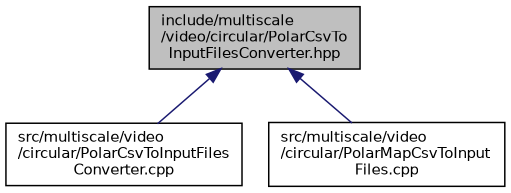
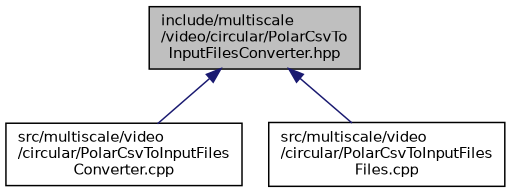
node "src/multiscale/video /circular/PolarMapCsvToInput Files.cpp": label "src/multiscale/video /circular/PolarMapCsvToInput Files.cpp" -> "src/multiscale/video /circular/PolarCsvToInputFiles Files.cpp"
